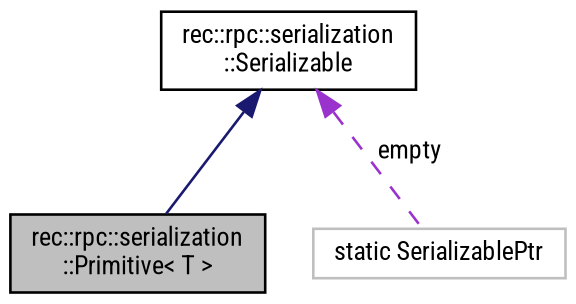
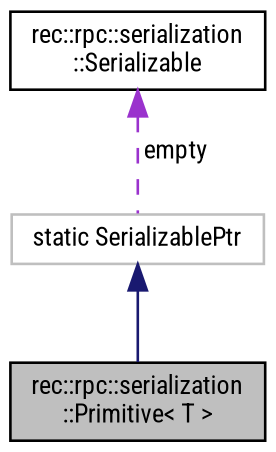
edge "rec::rpc::serialization ::Primitive< T >" -> "rec::rpc::serialization ::Serializable": now "rec::rpc::serialization ::Primitive< T >" -> "static SerializablePtr"
